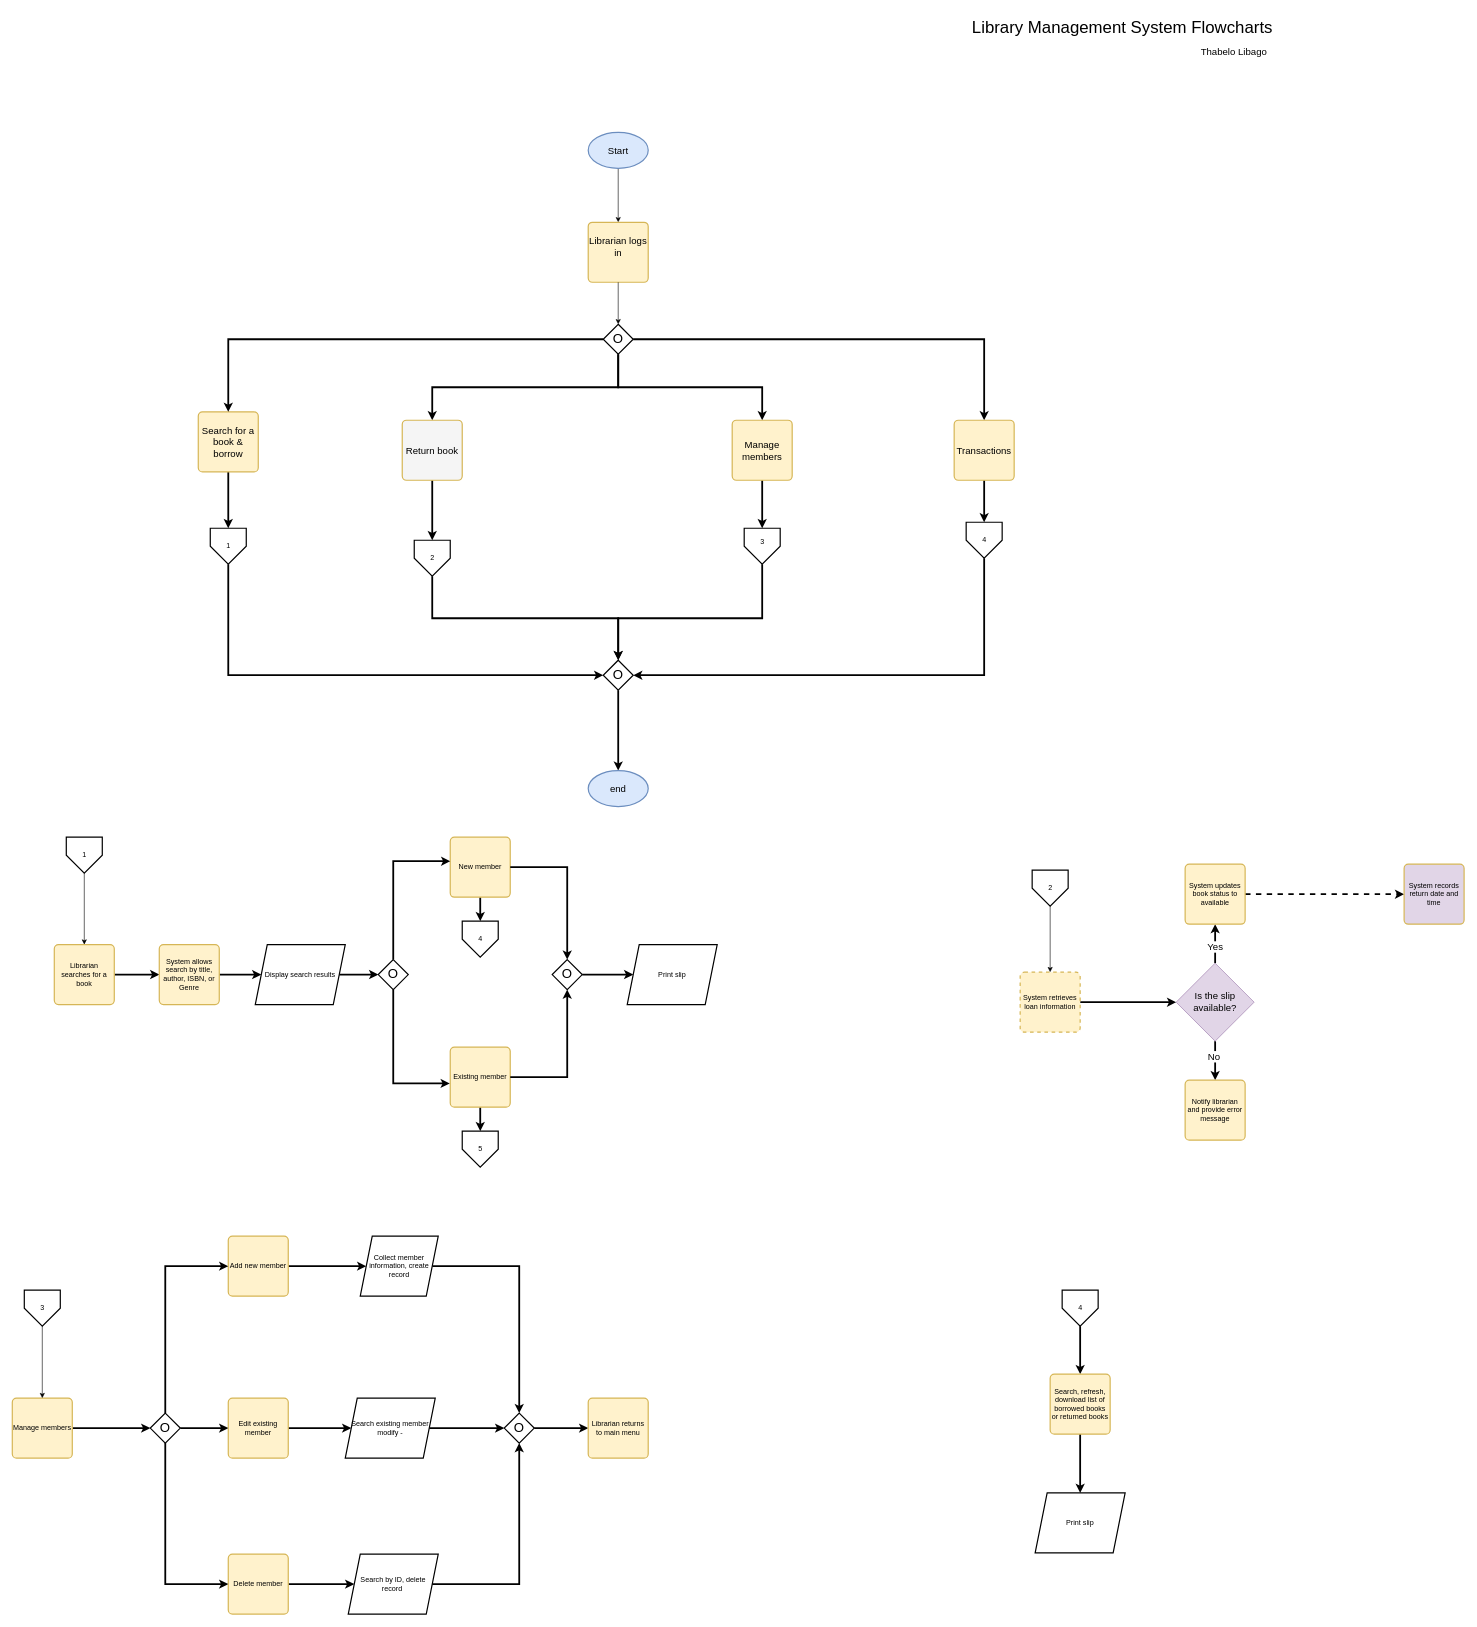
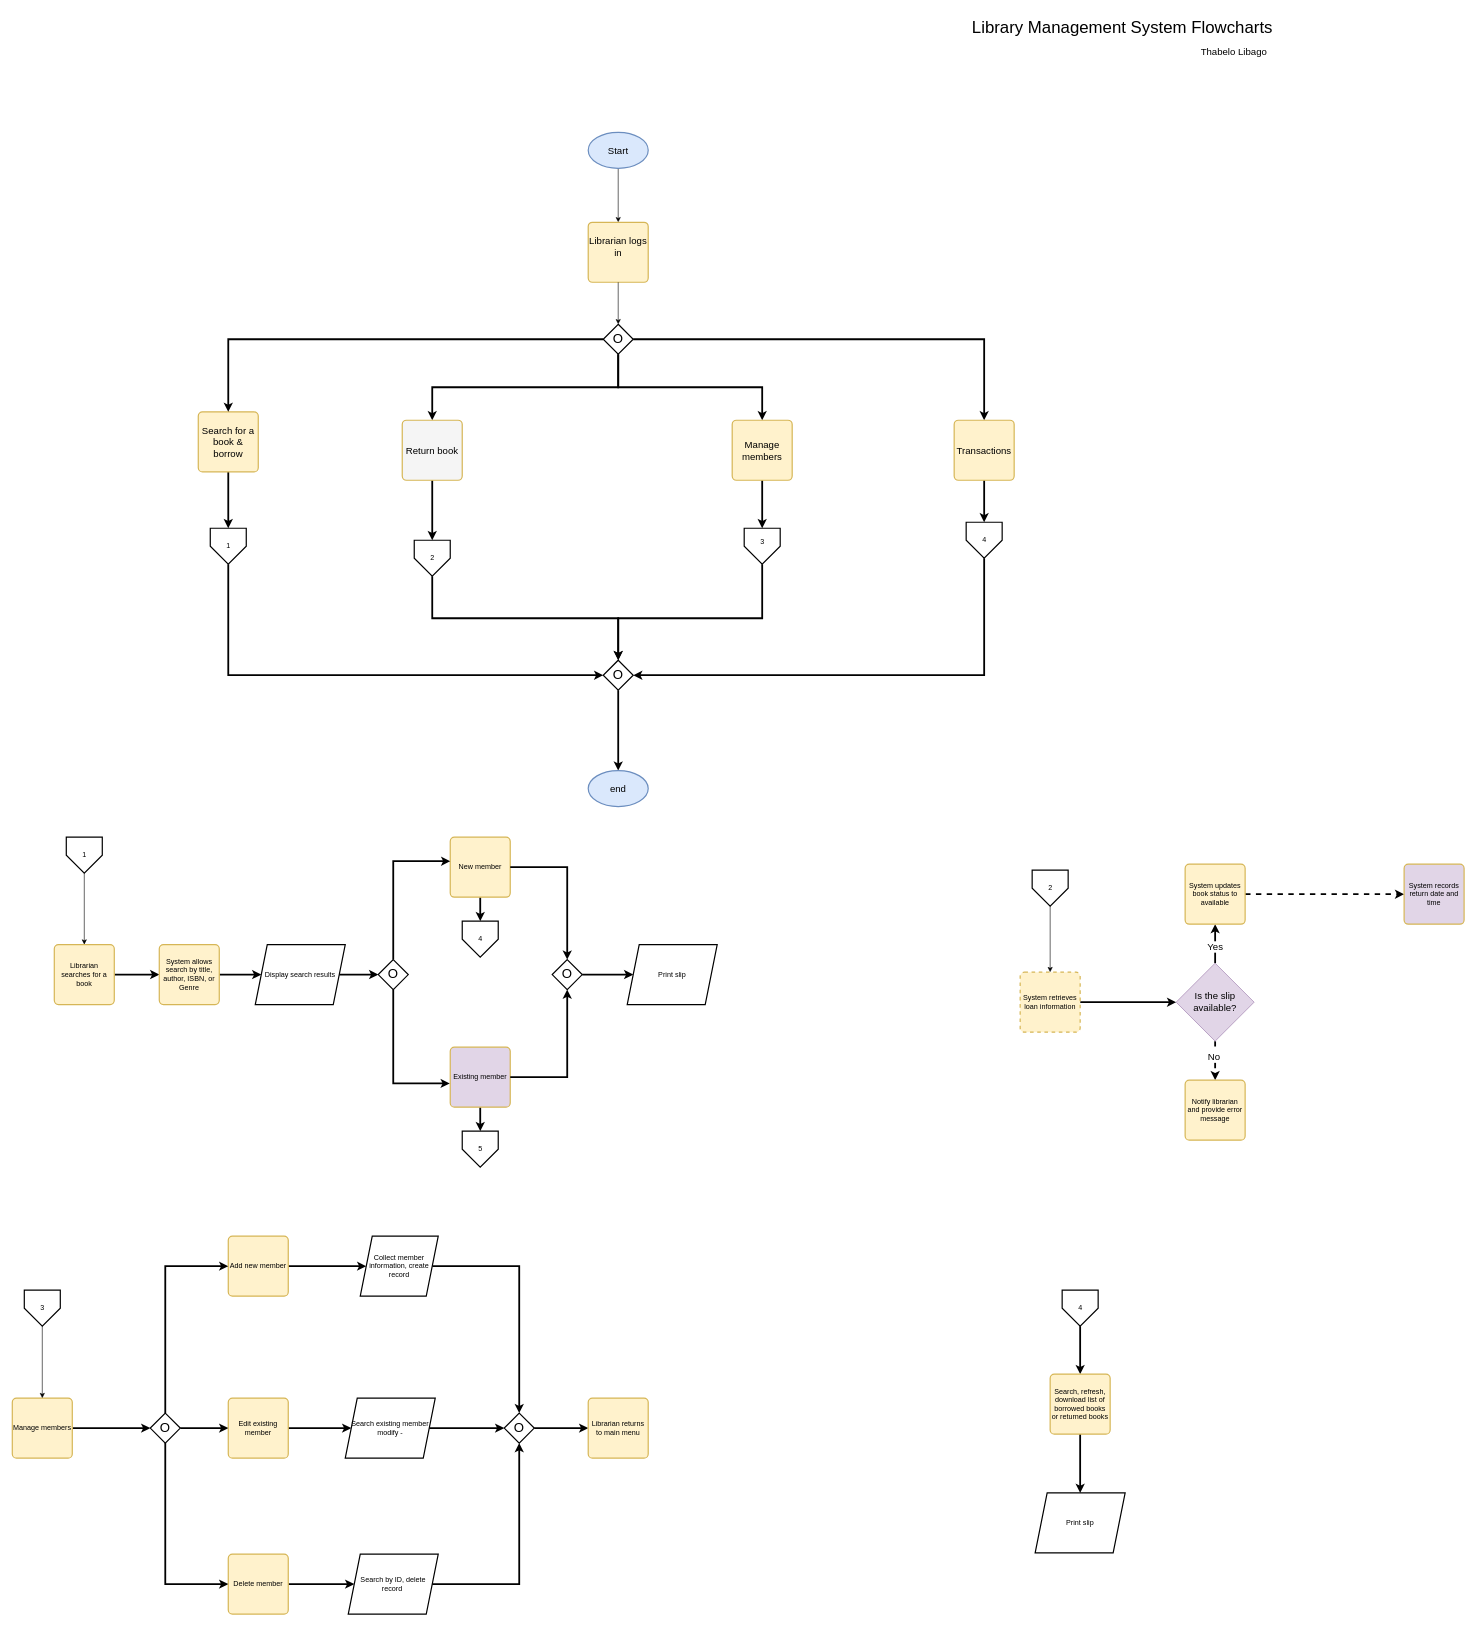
edge "Is the slip available?" -> "Notify librarian and provide error message": style solid -> dashed
node "Existing member": fillcolor #fff2cc -> #e1d5e7
